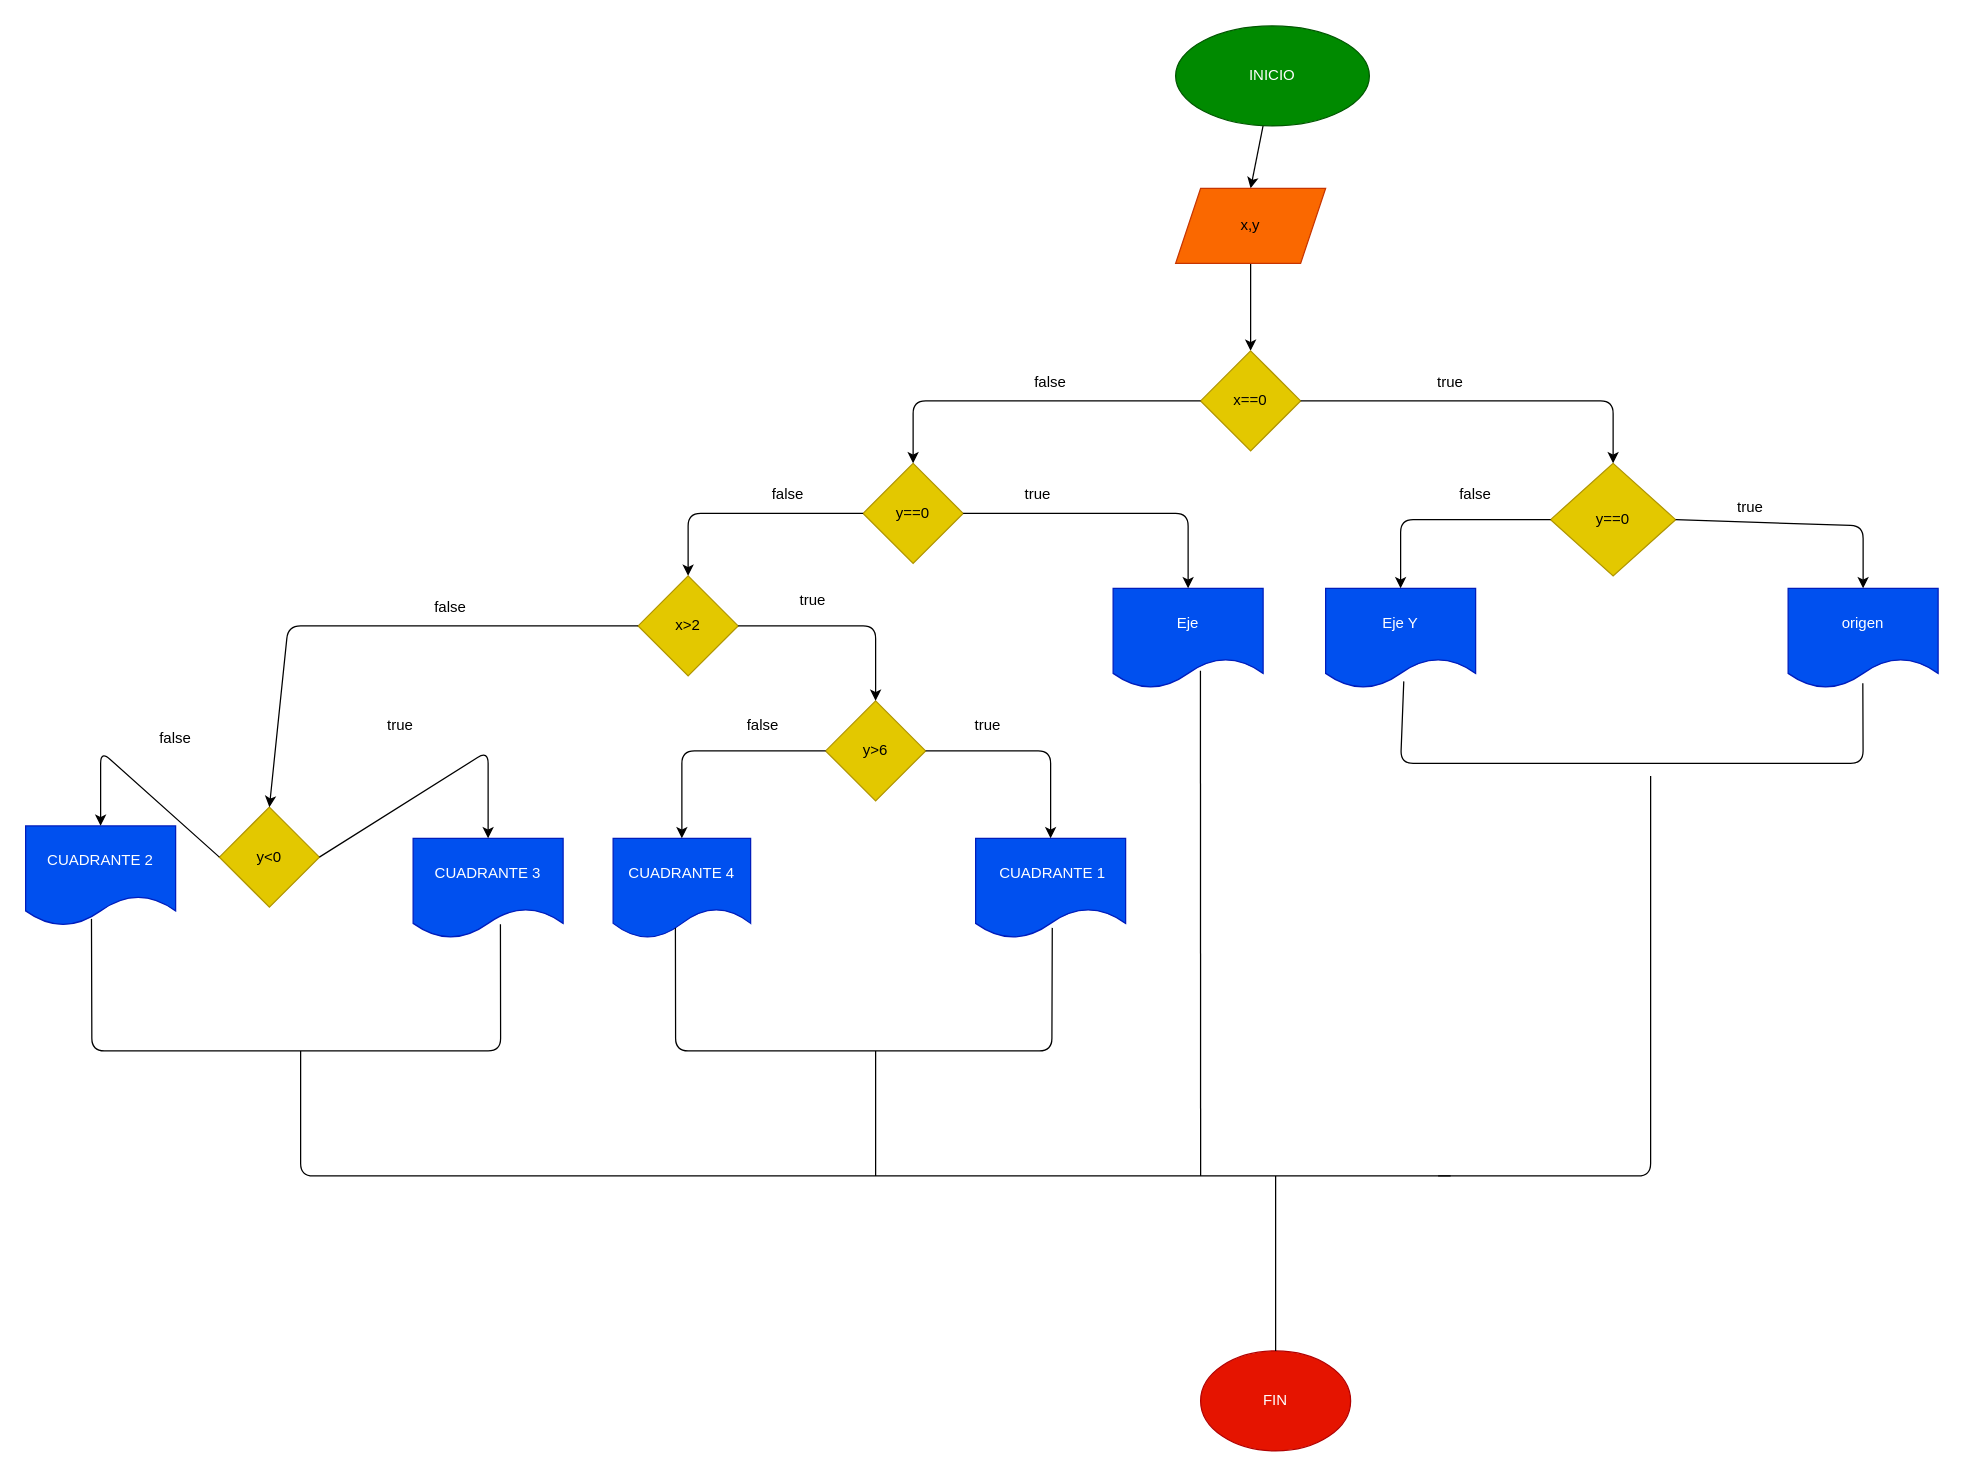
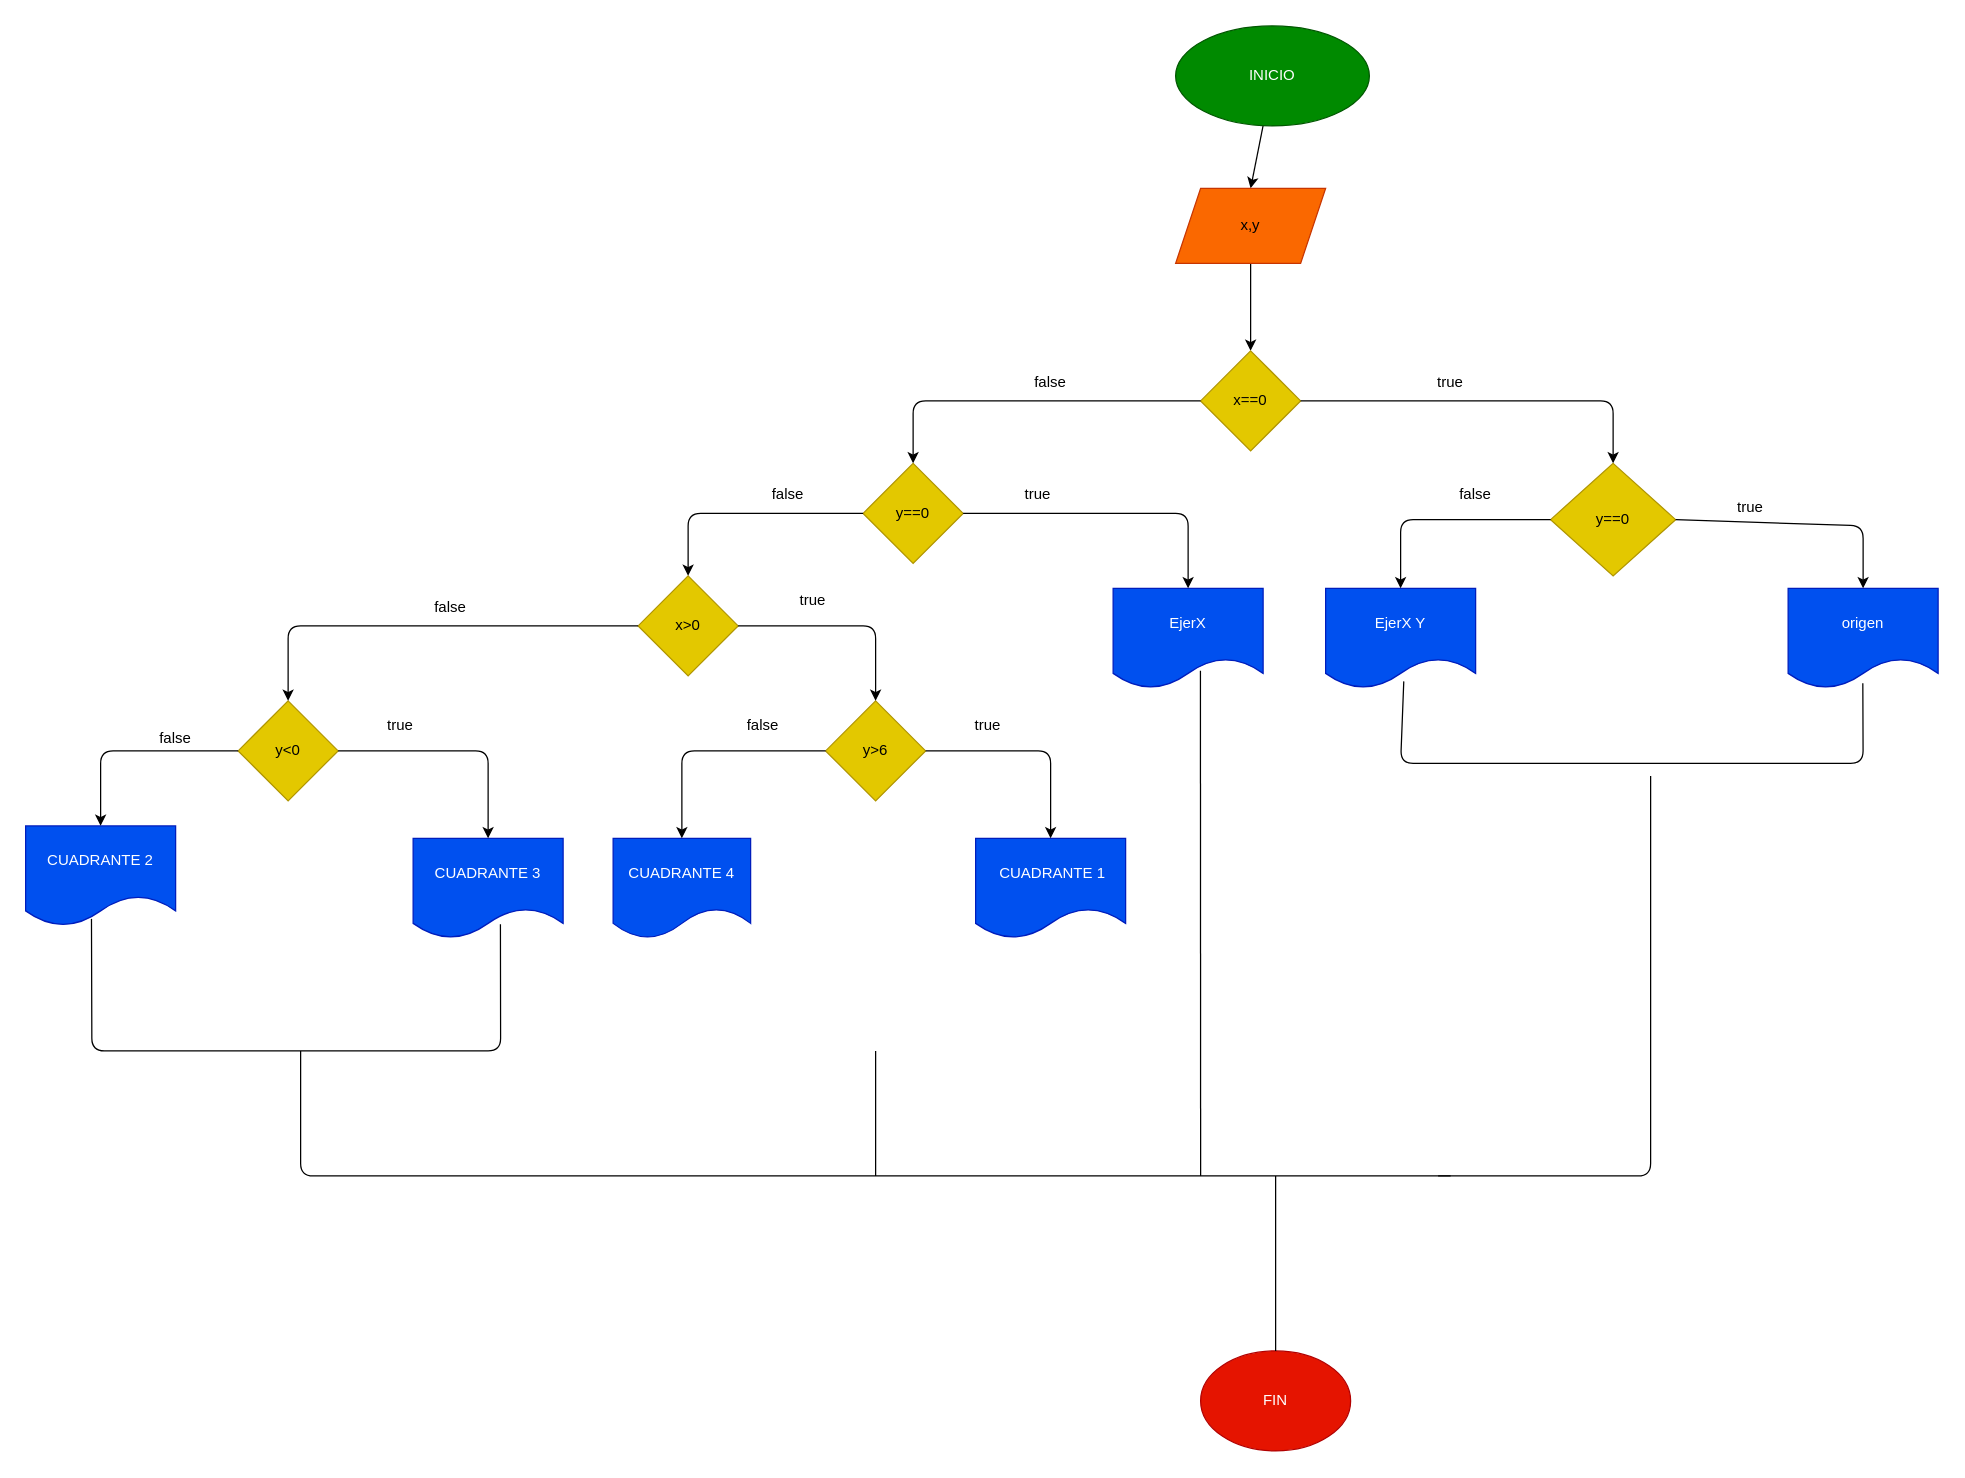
node "Eje": label "Eje" -> "EjerX"
node "Eje Y": label "Eje Y" -> "EjerX Y"
node "x>2": label "x>2" -> "x>0"
node "y<0": moved (269, 857) -> (288, 751)
edge "CUADRANTE 4" -- "CUADRANTE 1": removed
